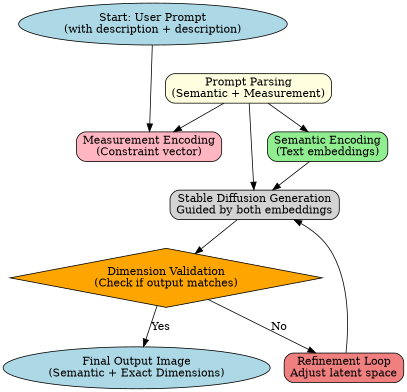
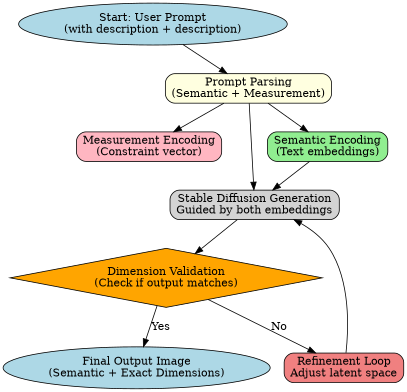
edge "Start: User Prompt (with description + description)" -> "Measurement Encoding (Constraint vector)": now "Start: User Prompt (with description + description)" -> "Prompt Parsing (Semantic + Measurement)"
